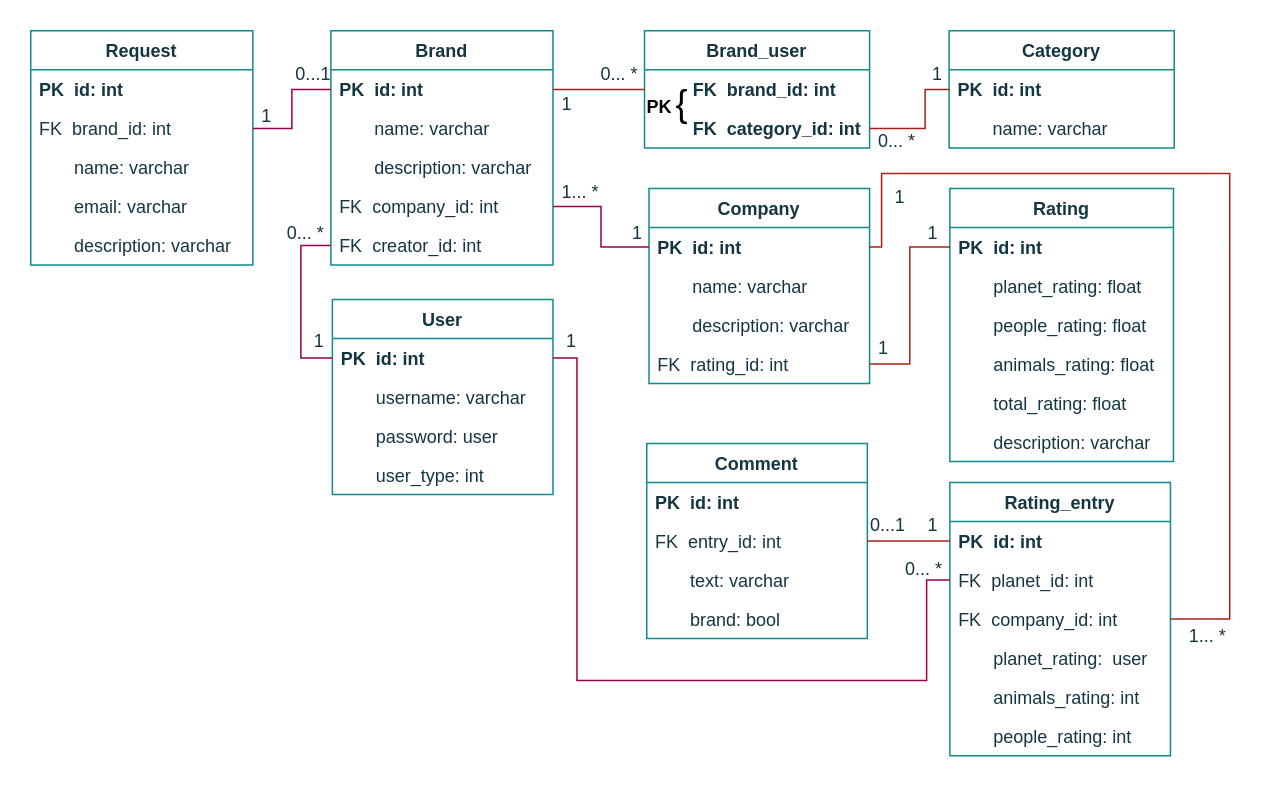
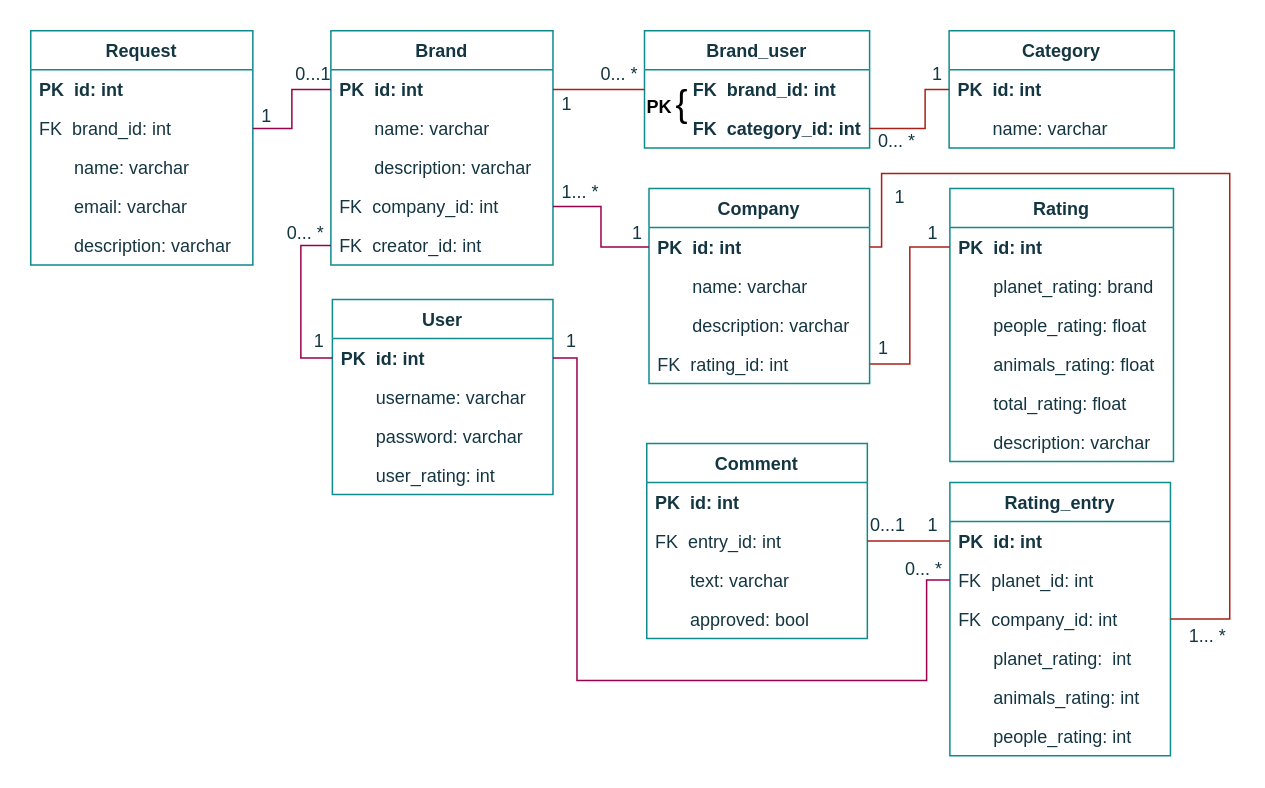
node "planet_rating: float": label "planet_rating: float" -> "planet_rating: brand"
node "password: user": label "password: user" -> "password: varchar"
node "user_type: int": label "user_type: int" -> "user_rating: int"
node "brand: bool": label "brand: bool" -> "approved: bool"
node "planet_rating: user": label "planet_rating: user" -> "planet_rating: int"
